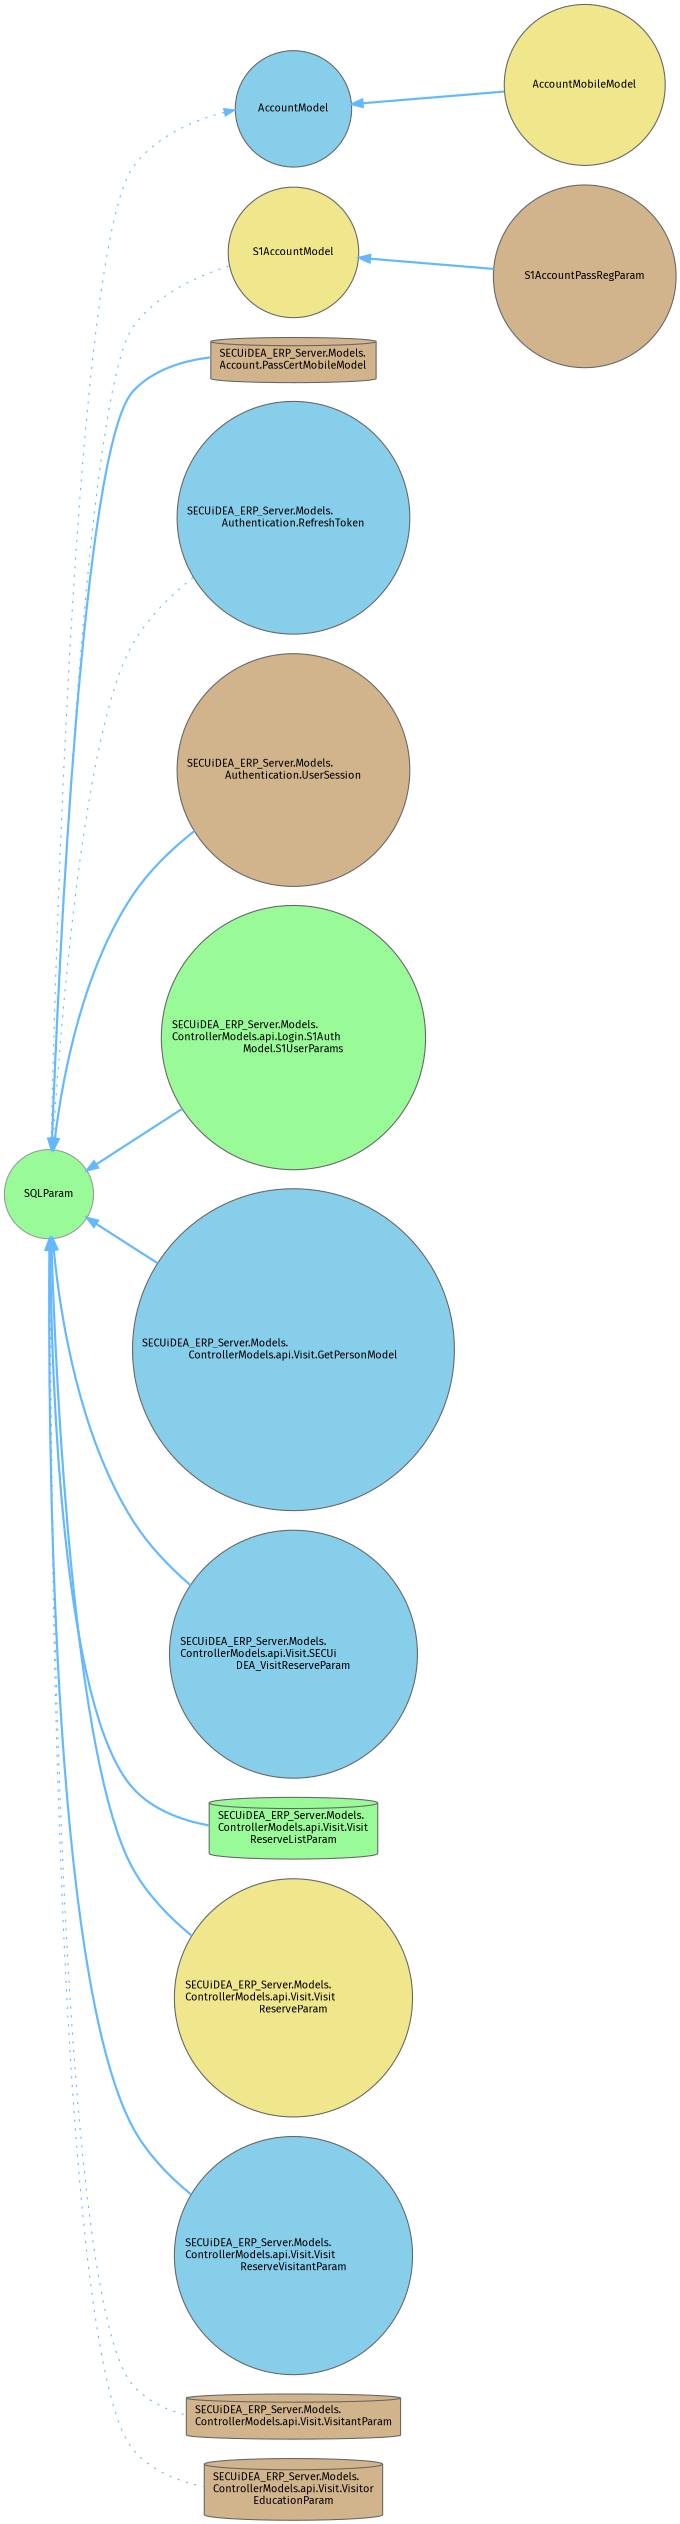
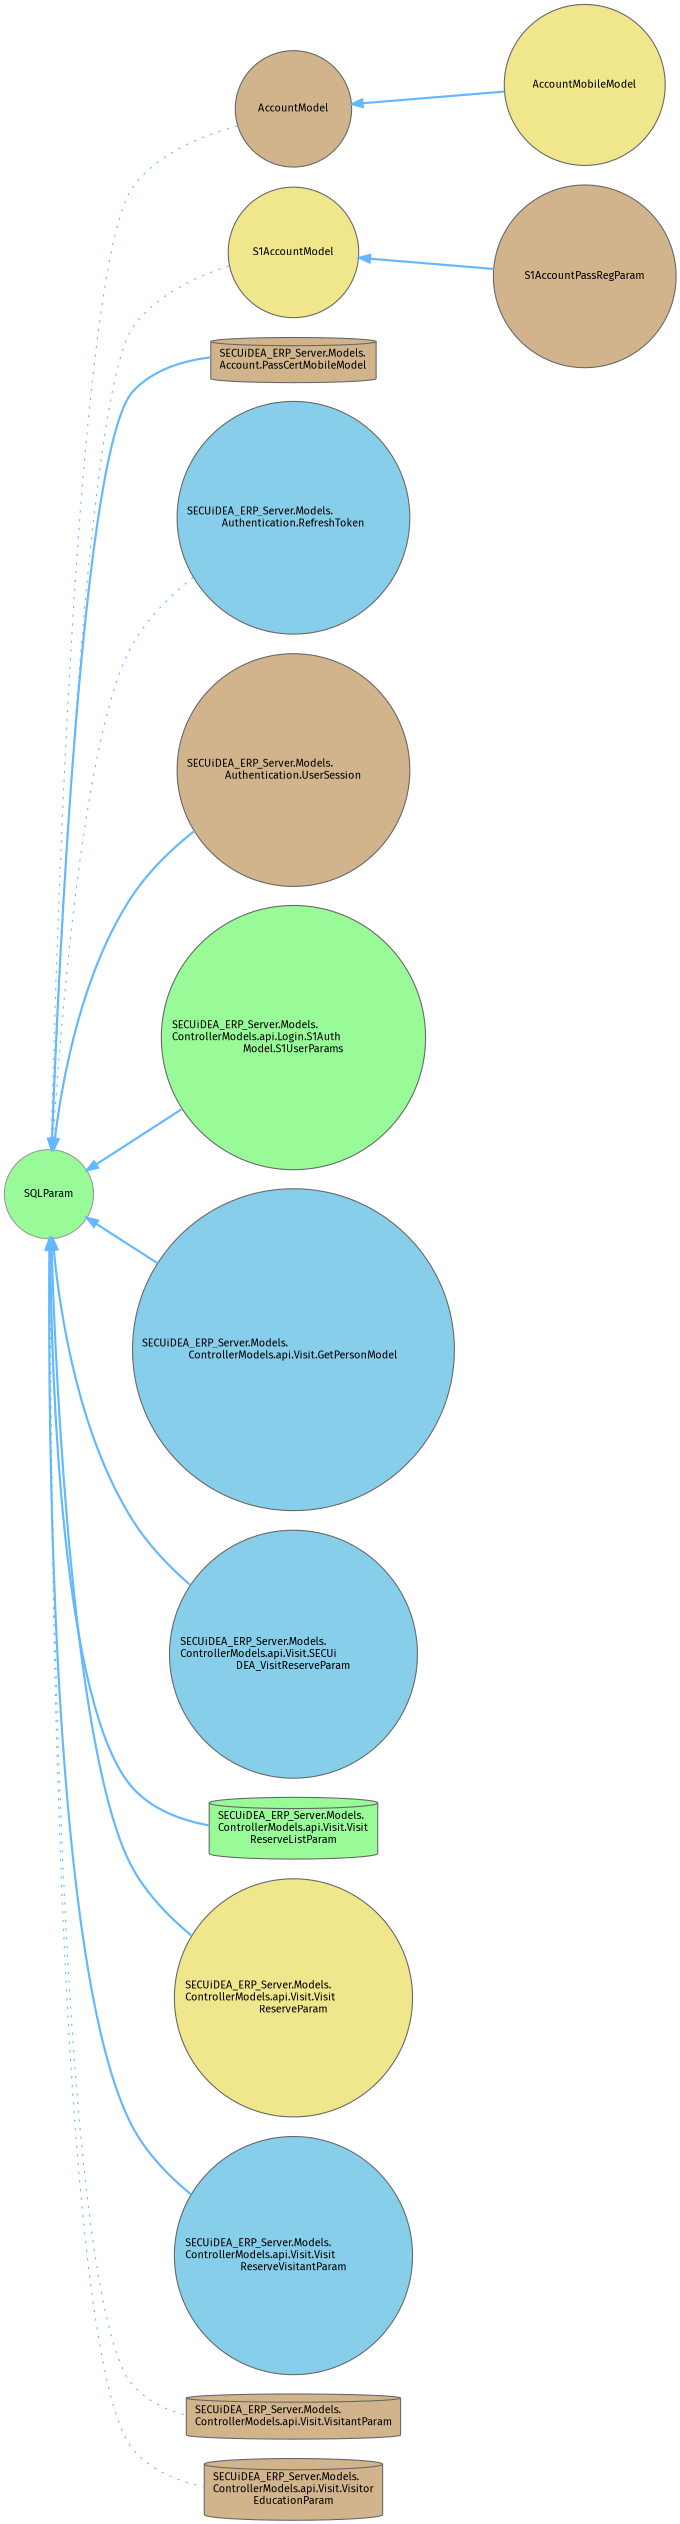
node "AccountModel": fillcolor skyblue -> tan
edge "SQLParam" -> "AccountModel": reversed
